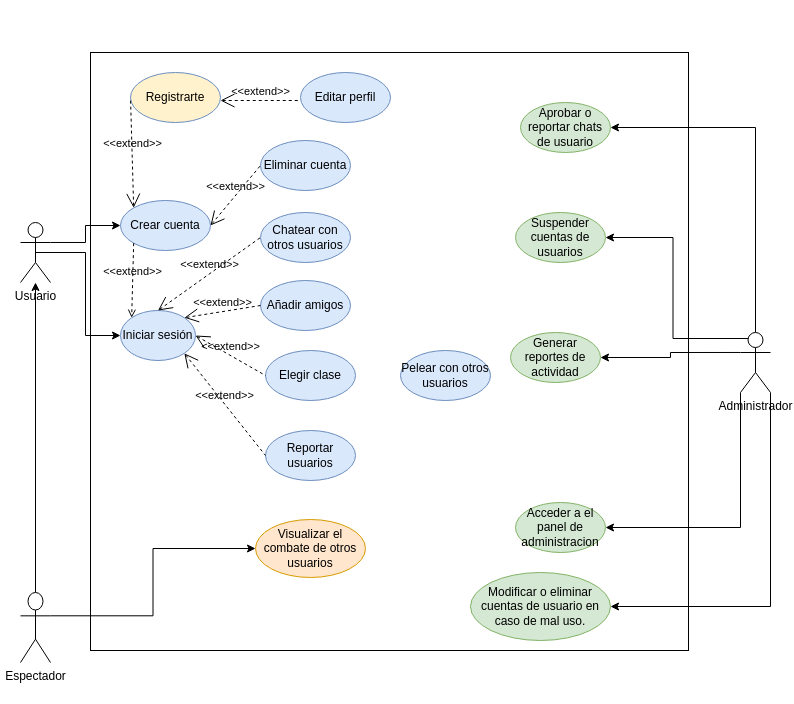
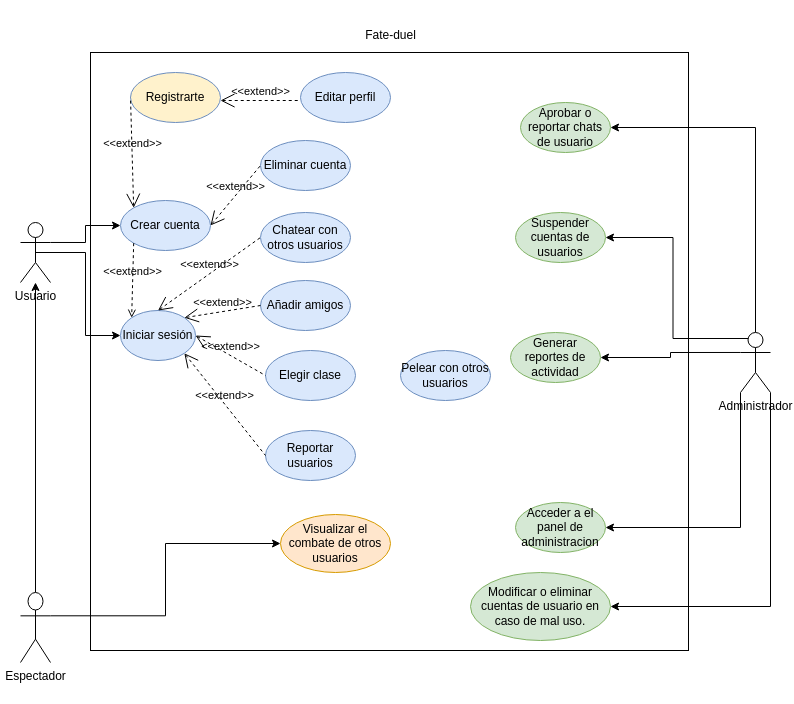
node "Fate-duel": added
node "Visualizar el combate de otros usuarios": moved (311, 549) -> (336, 544)
